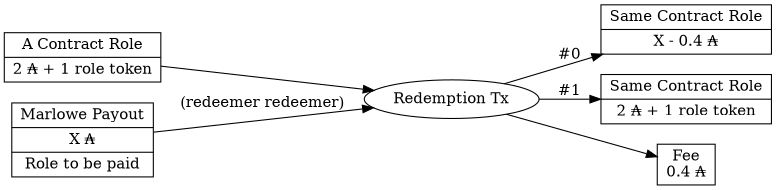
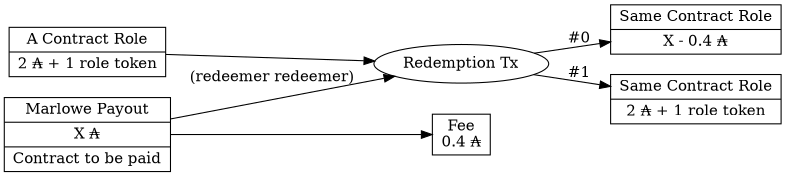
edge "Redemption Tx" -> "Fee 0.4 ₳": now "Marlowe Payout" -> "Fee 0.4 ₳"
node "Marlowe Payout": text "Role to be paid" -> "Contract to be paid"
